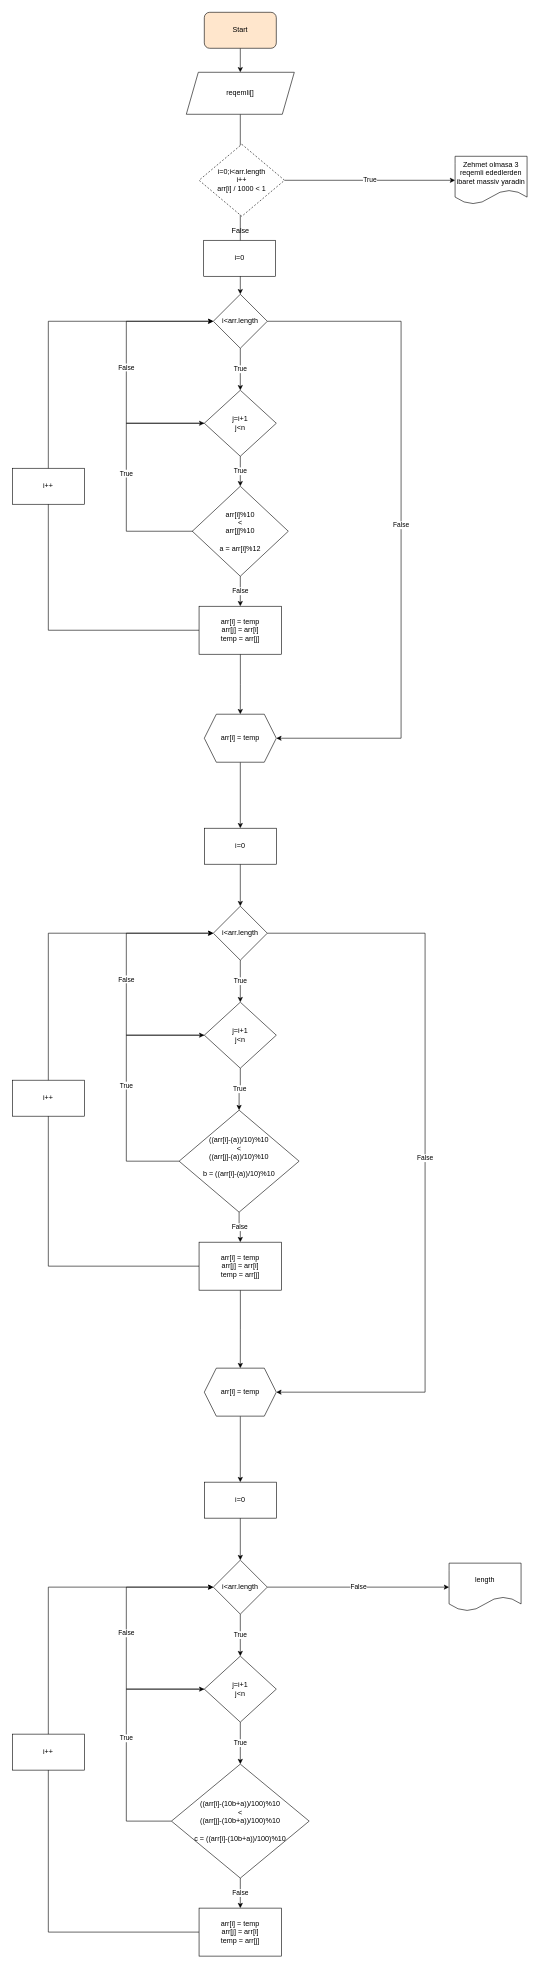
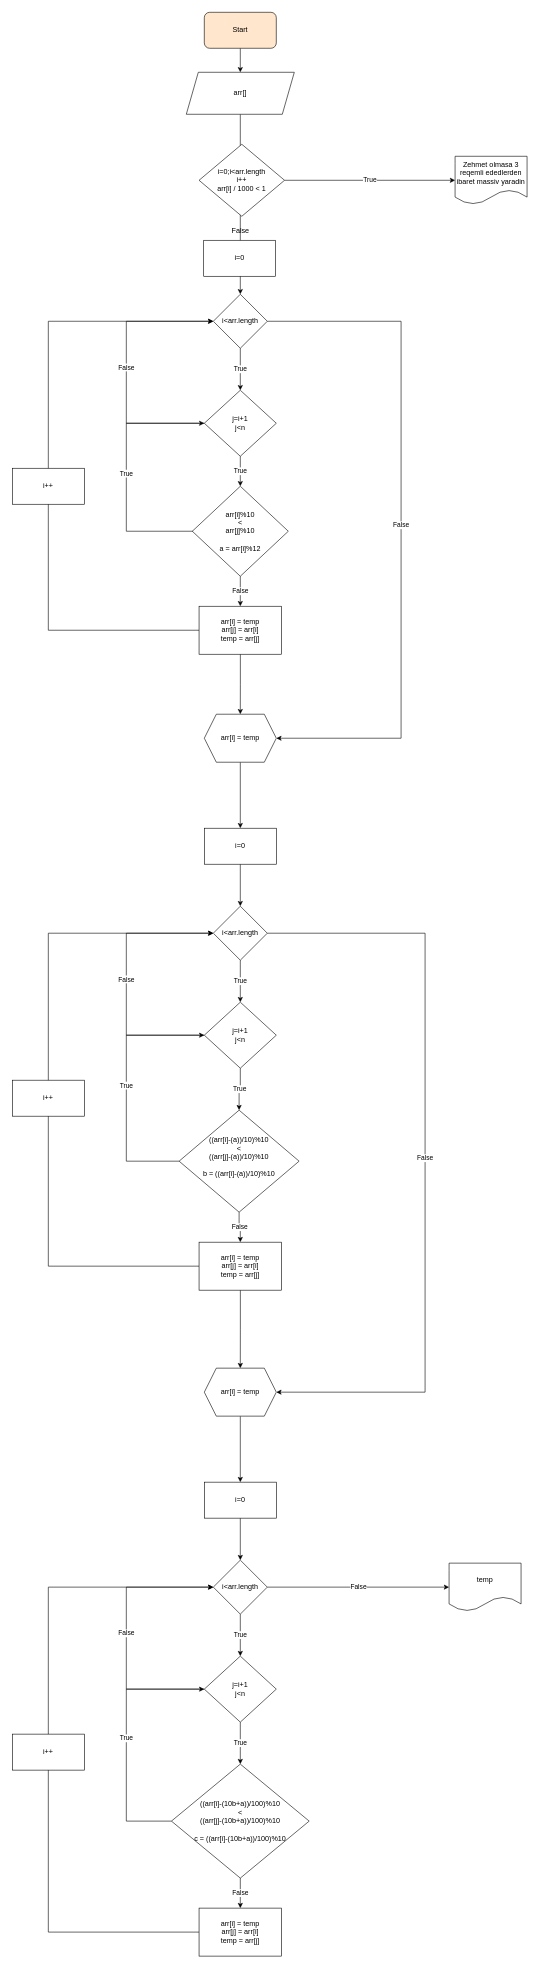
node "reqemli[]": label "reqemli[]" -> "arr[]"
node "i=0;i<arr.length i++ arr[i] / 1000 < 1": style dashed -> solid
node "length": label "length" -> "temp"
